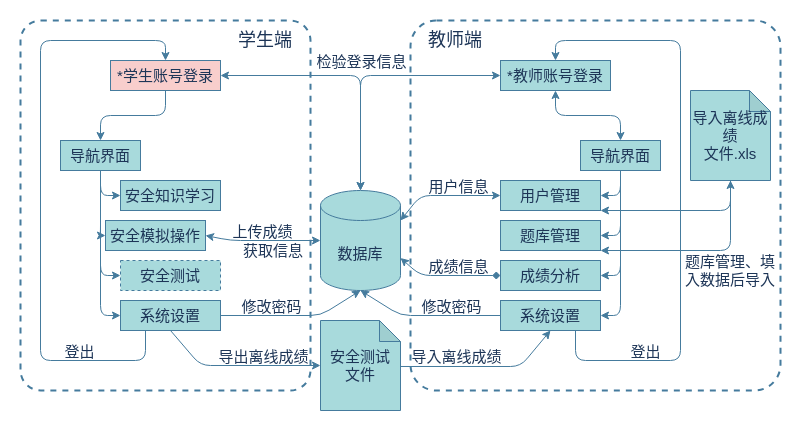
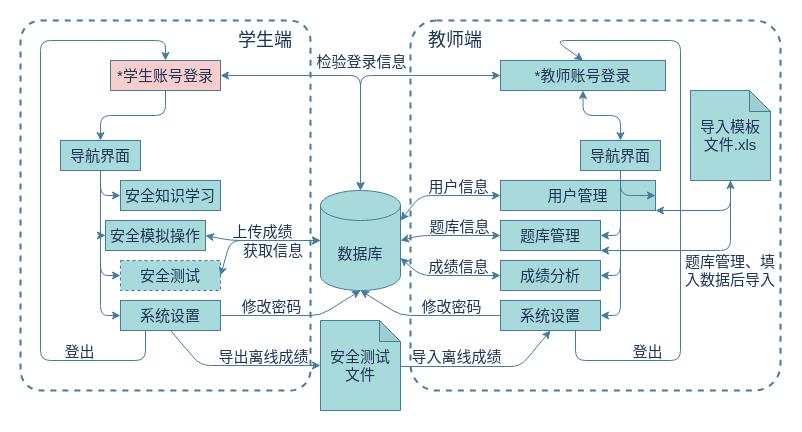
node "*教师账号登录": size 110x30 -> 165x30
node "导入离线成绩 文件.xls": label "导入离线成绩 文件.xls" -> "导入模板 文件.xls"
node "用户管理": size 100x30 -> 155x30
edge "题库管理" -- "数据库": added, label "题库信息"
edge "数据库" -- "安全测试": added
edge "数据库" -- "成绩分析": arrowhead diamond -> classic
